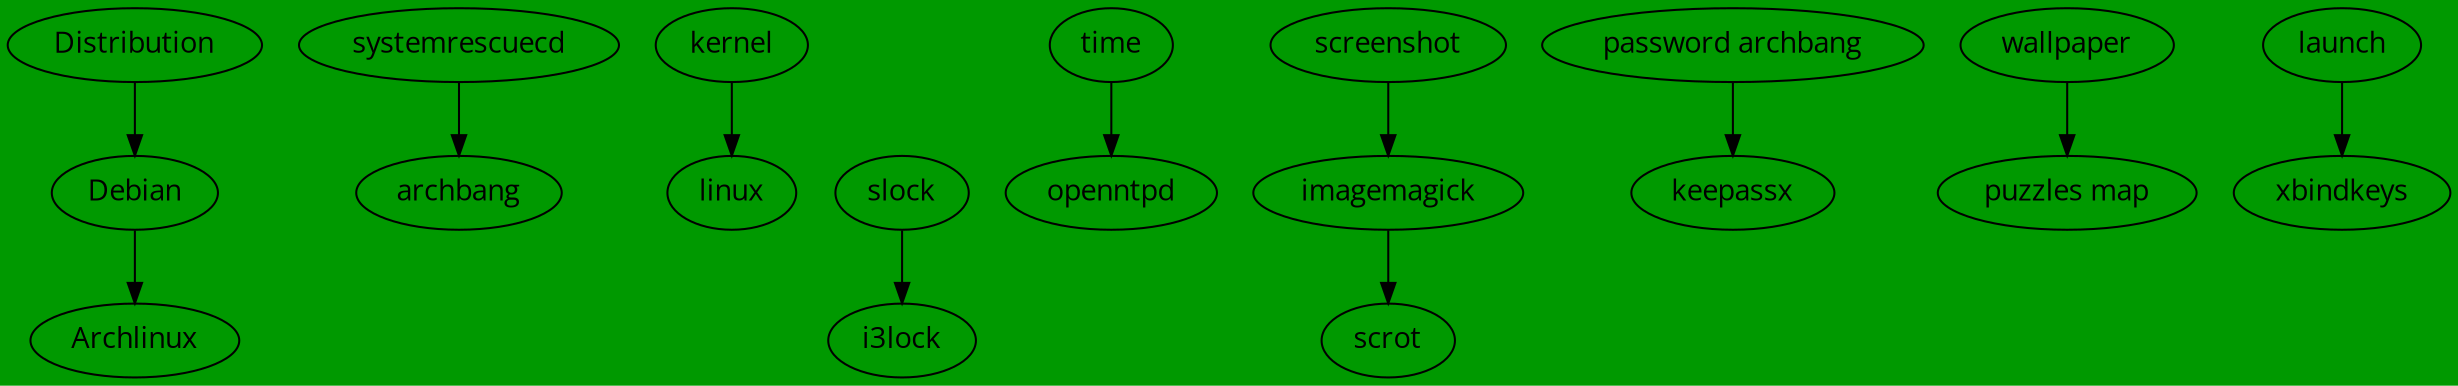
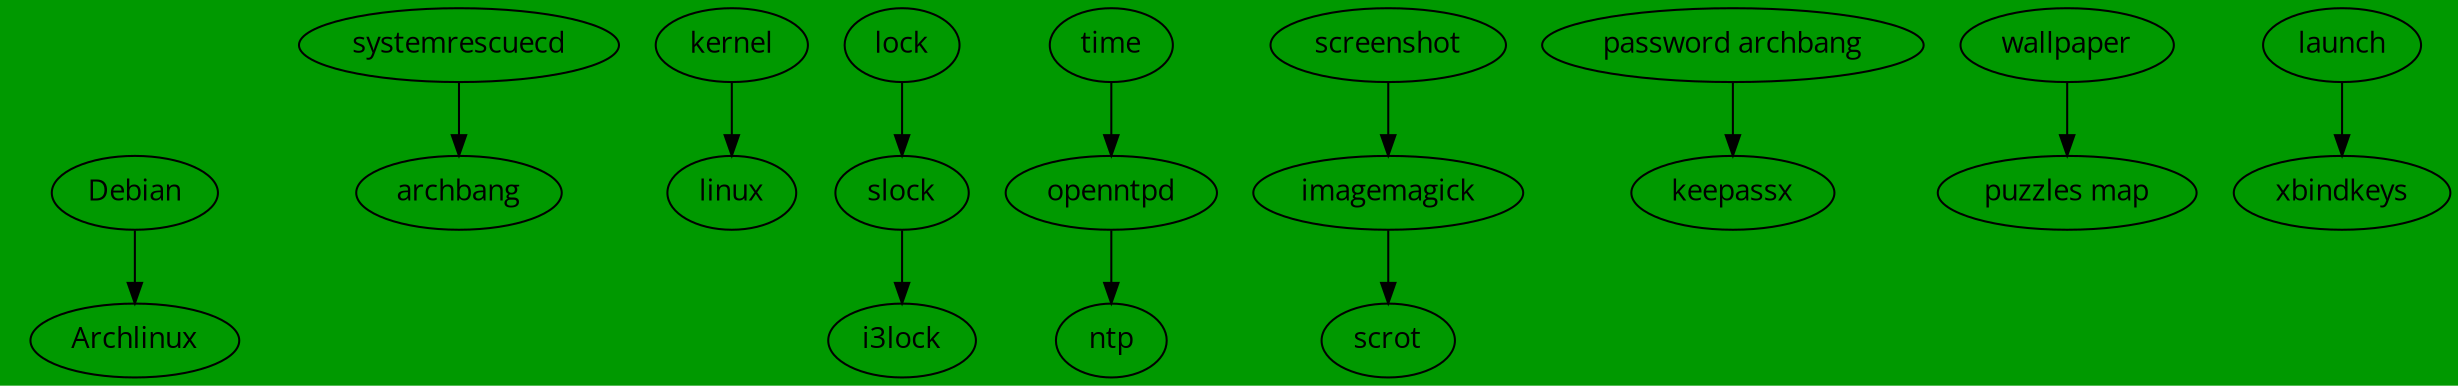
node "Distribution": removed
node "lock": added
node "ntp": added
